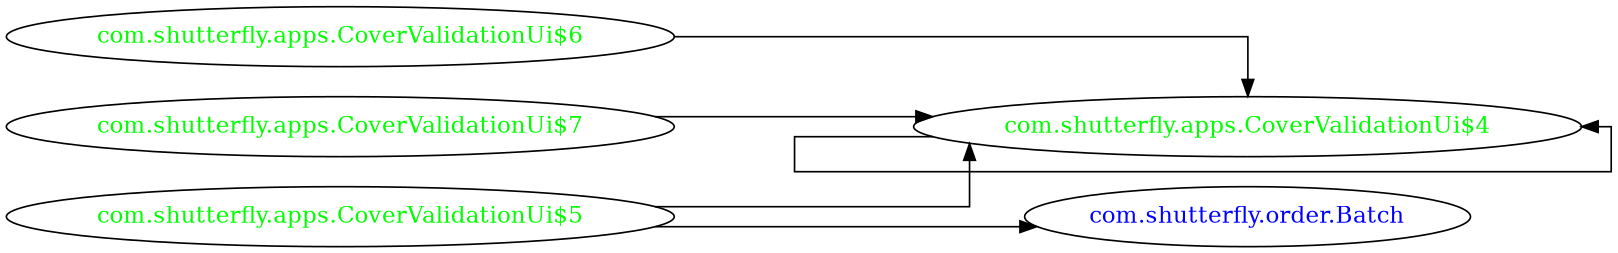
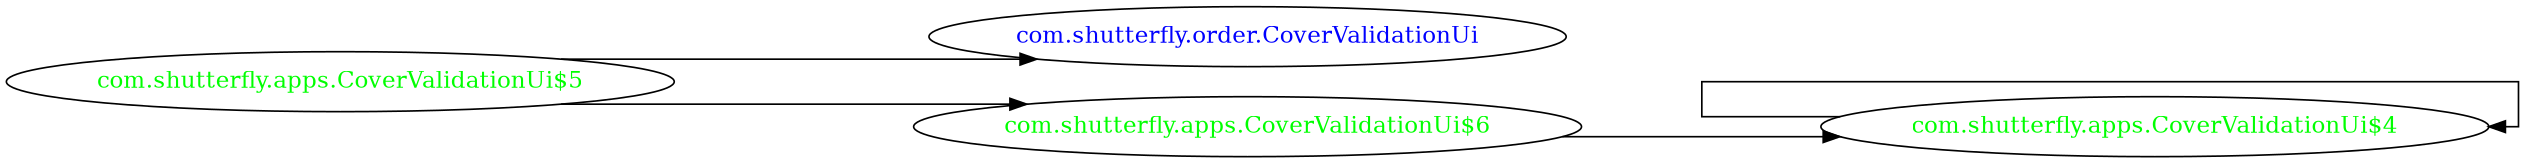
node "com.shutterfly.apps.CoverValidationUi$7": removed
edge "com.shutterfly.apps.CoverValidationUi$5" -> "com.shutterfly.apps.CoverValidationUi$4": now "com.shutterfly.apps.CoverValidationUi$5" -> "com.shutterfly.apps.CoverValidationUi$6"
node "com.shutterfly.order.Batch": label "com.shutterfly.order.Batch" -> "com.shutterfly.order.CoverValidationUi"
